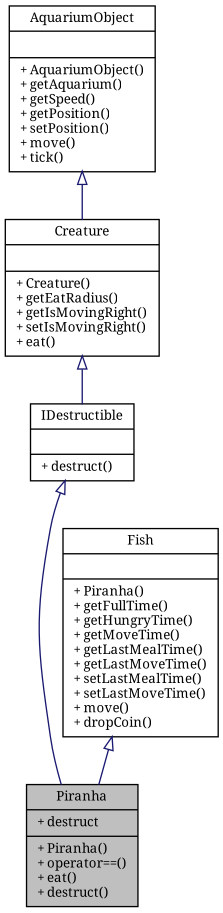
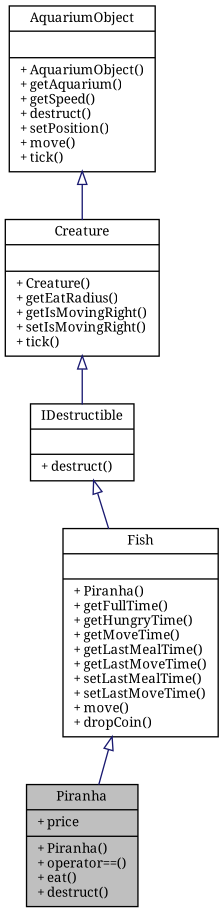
node "AquariumObject": text "+ getPosition()" -> "+ destruct()"
node "Creature": text "+ eat()" -> "+ tick()"
edge "Piranha" -> "IDestructible": now "Fish" -> "IDestructible"
node "Piranha": text "+ destruct" -> "+ price"
